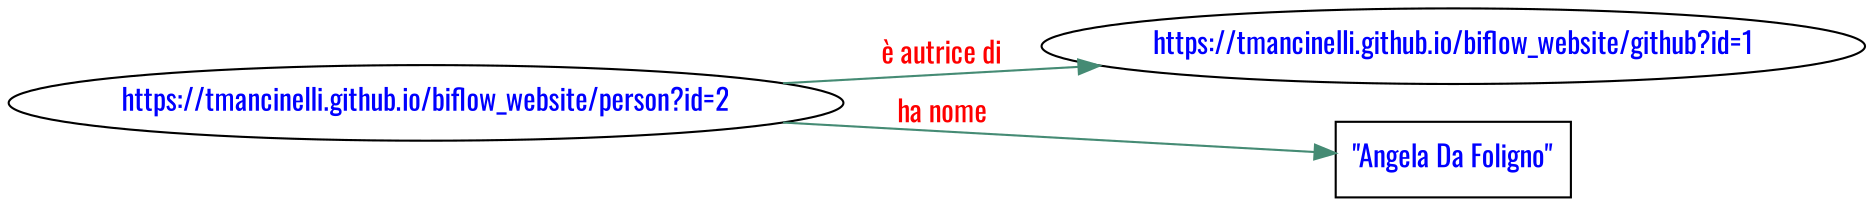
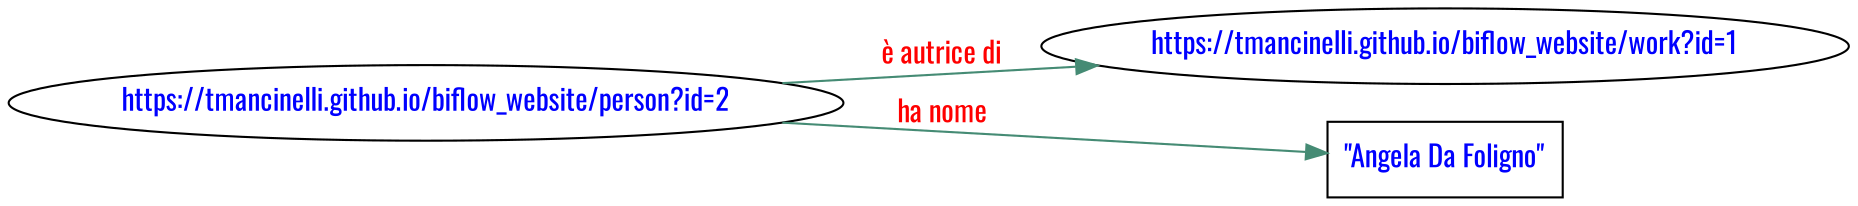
node "https://tmancinelli.github.io/biflow_website/github?id=1": label "https://tmancinelli.github.io/biflow_website/github?id=1" -> "https://tmancinelli.github.io/biflow_website/work?id=1"
